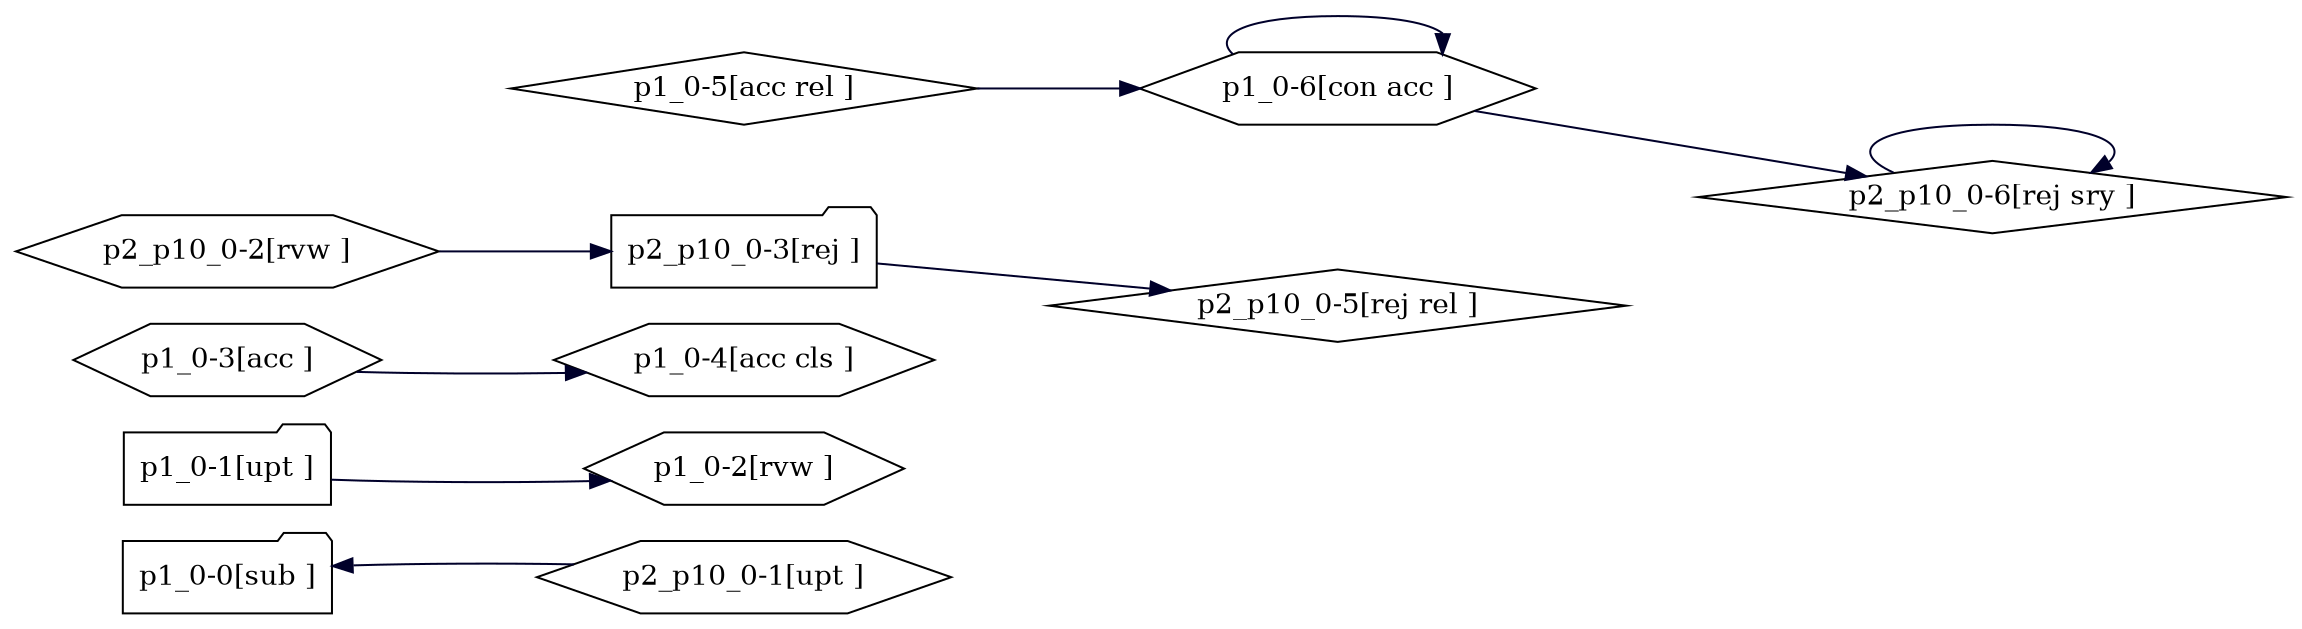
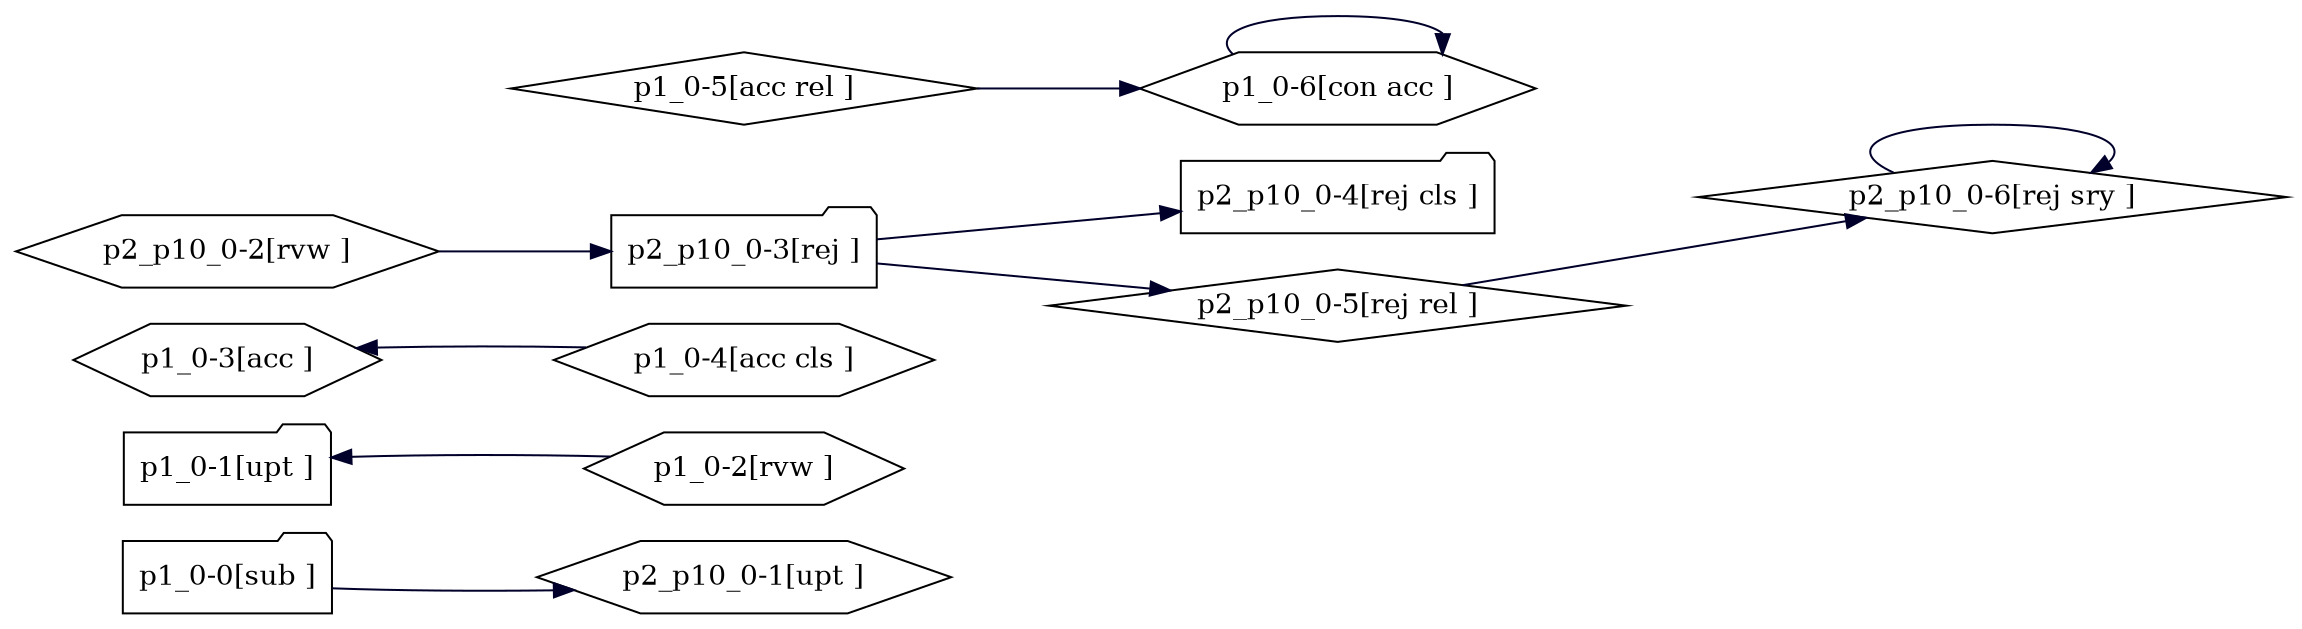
edge "p1_0-6[con acc ]" -> "p2_p10_0-6[rej sry ]": now "p2_p10_0-5[rej rel ]" -> "p2_p10_0-6[rej sry ]"
node "p2_p10_0-4[rej cls ]": added
edge "p1_0-3[acc ]" -> "p1_0-4[acc cls ]": reversed
edge "p1_0-1[upt ]" -> "p1_0-2[rvw ]": reversed
edge "p2_p10_0-1[upt ]" -> "p1_0-0[sub ]": reversed
